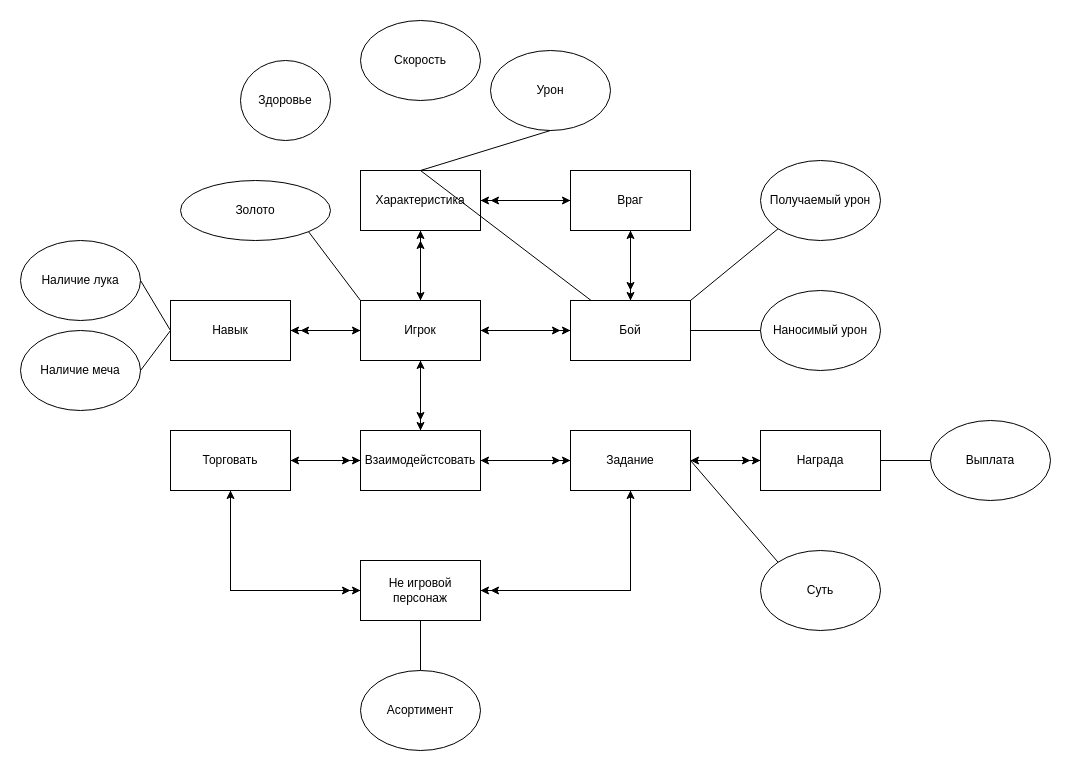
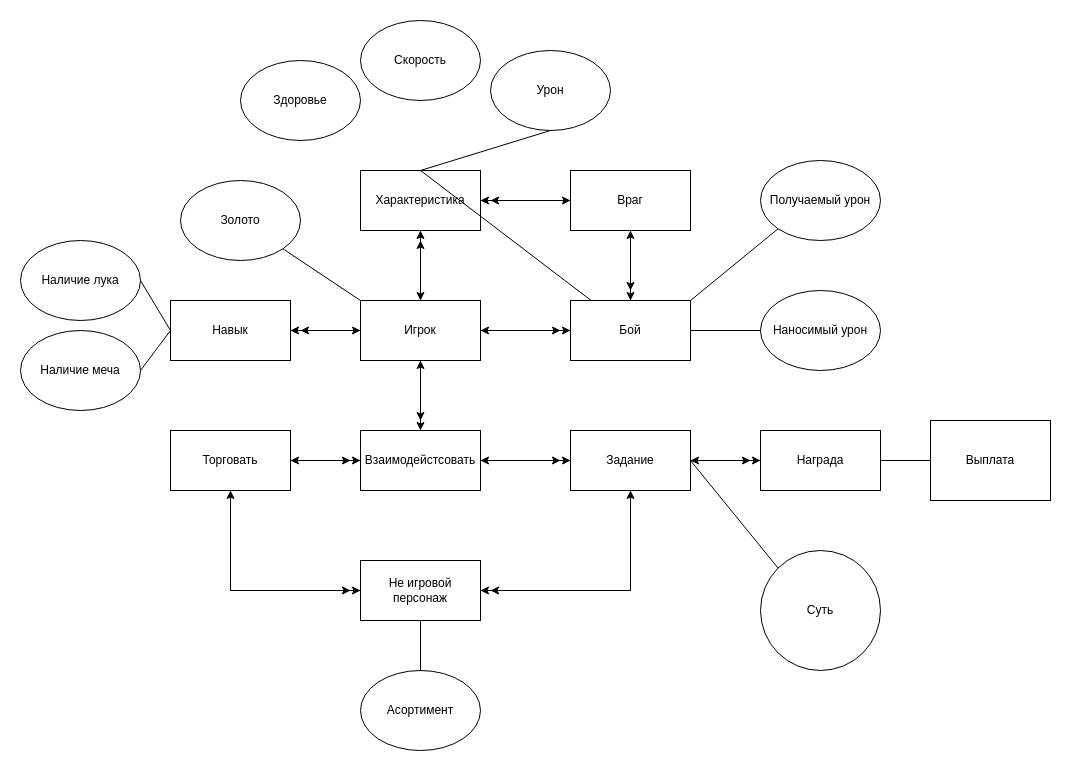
node "Здоровье": size 90x80 -> 120x80
node "Золото": size 150x60 -> 120x80
node "Выплата": shape ellipse -> rectangle
node "Суть": size 120x80 -> 120x120
